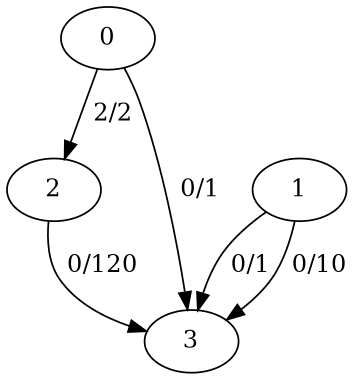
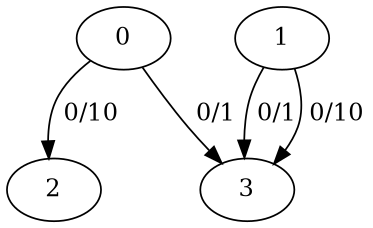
edge "0" -> "2": label " 2/2" -> " 0/10"
edge "2" -> "3": removed, label "0/120"
